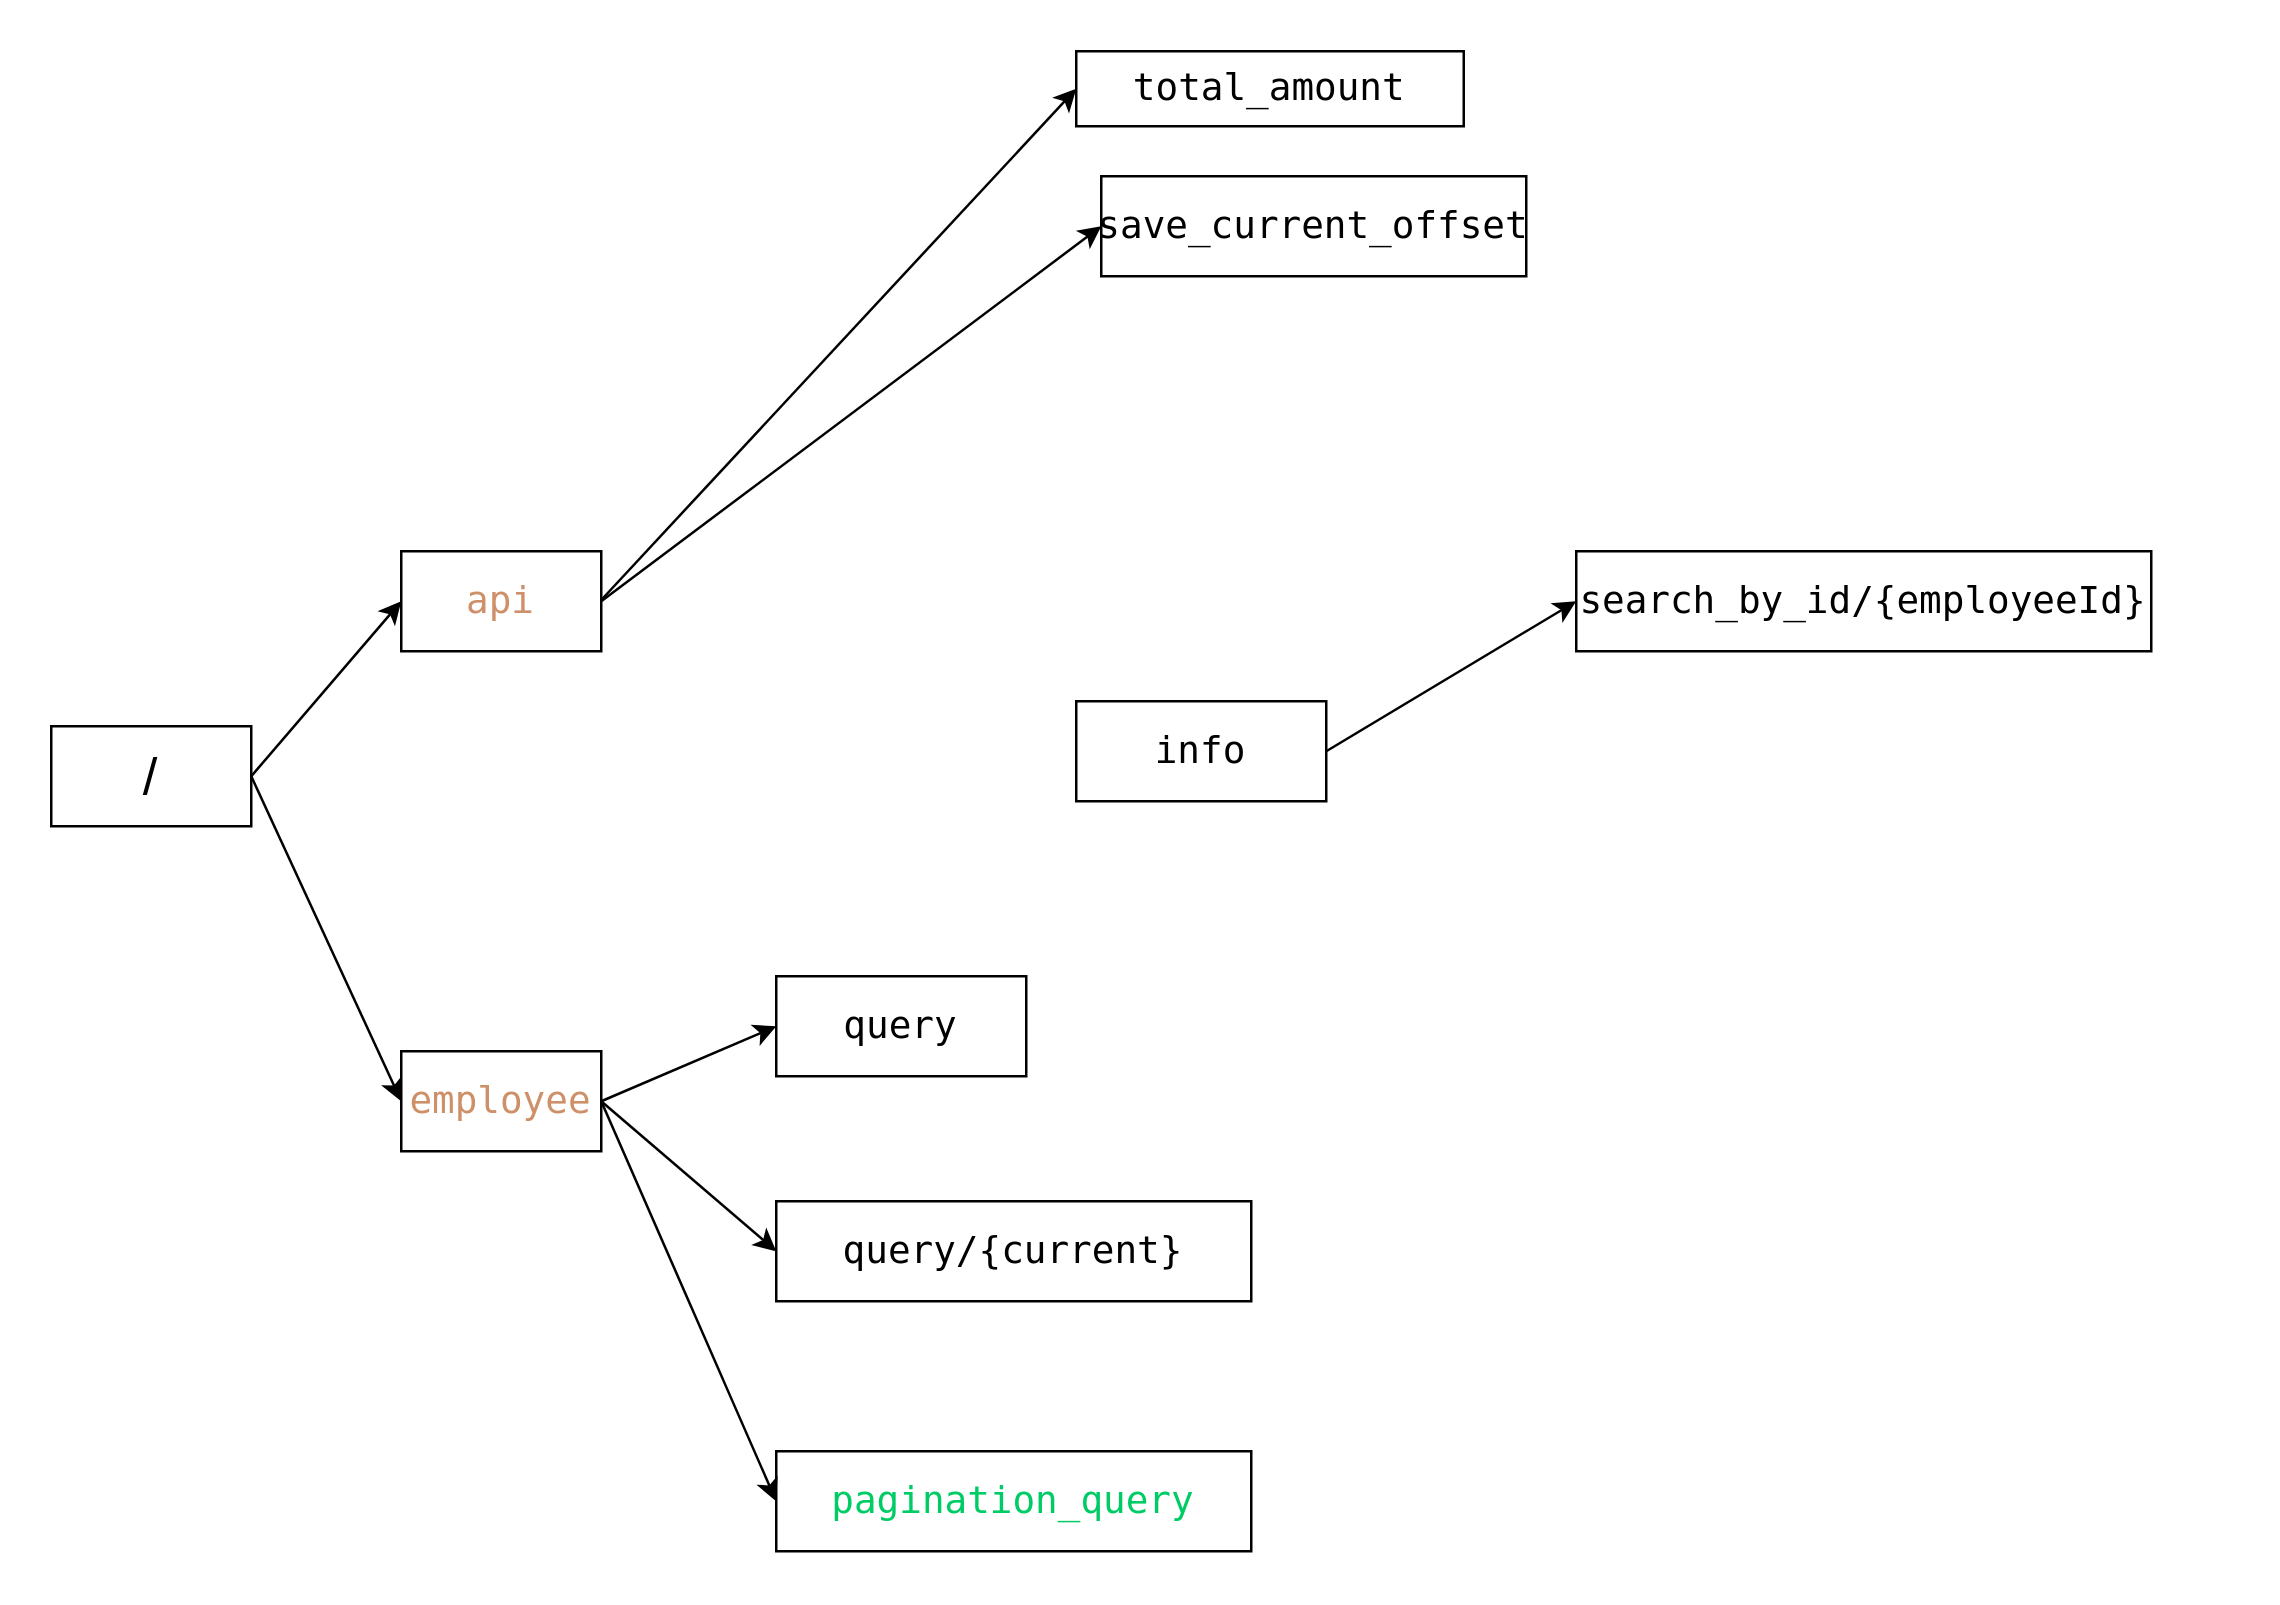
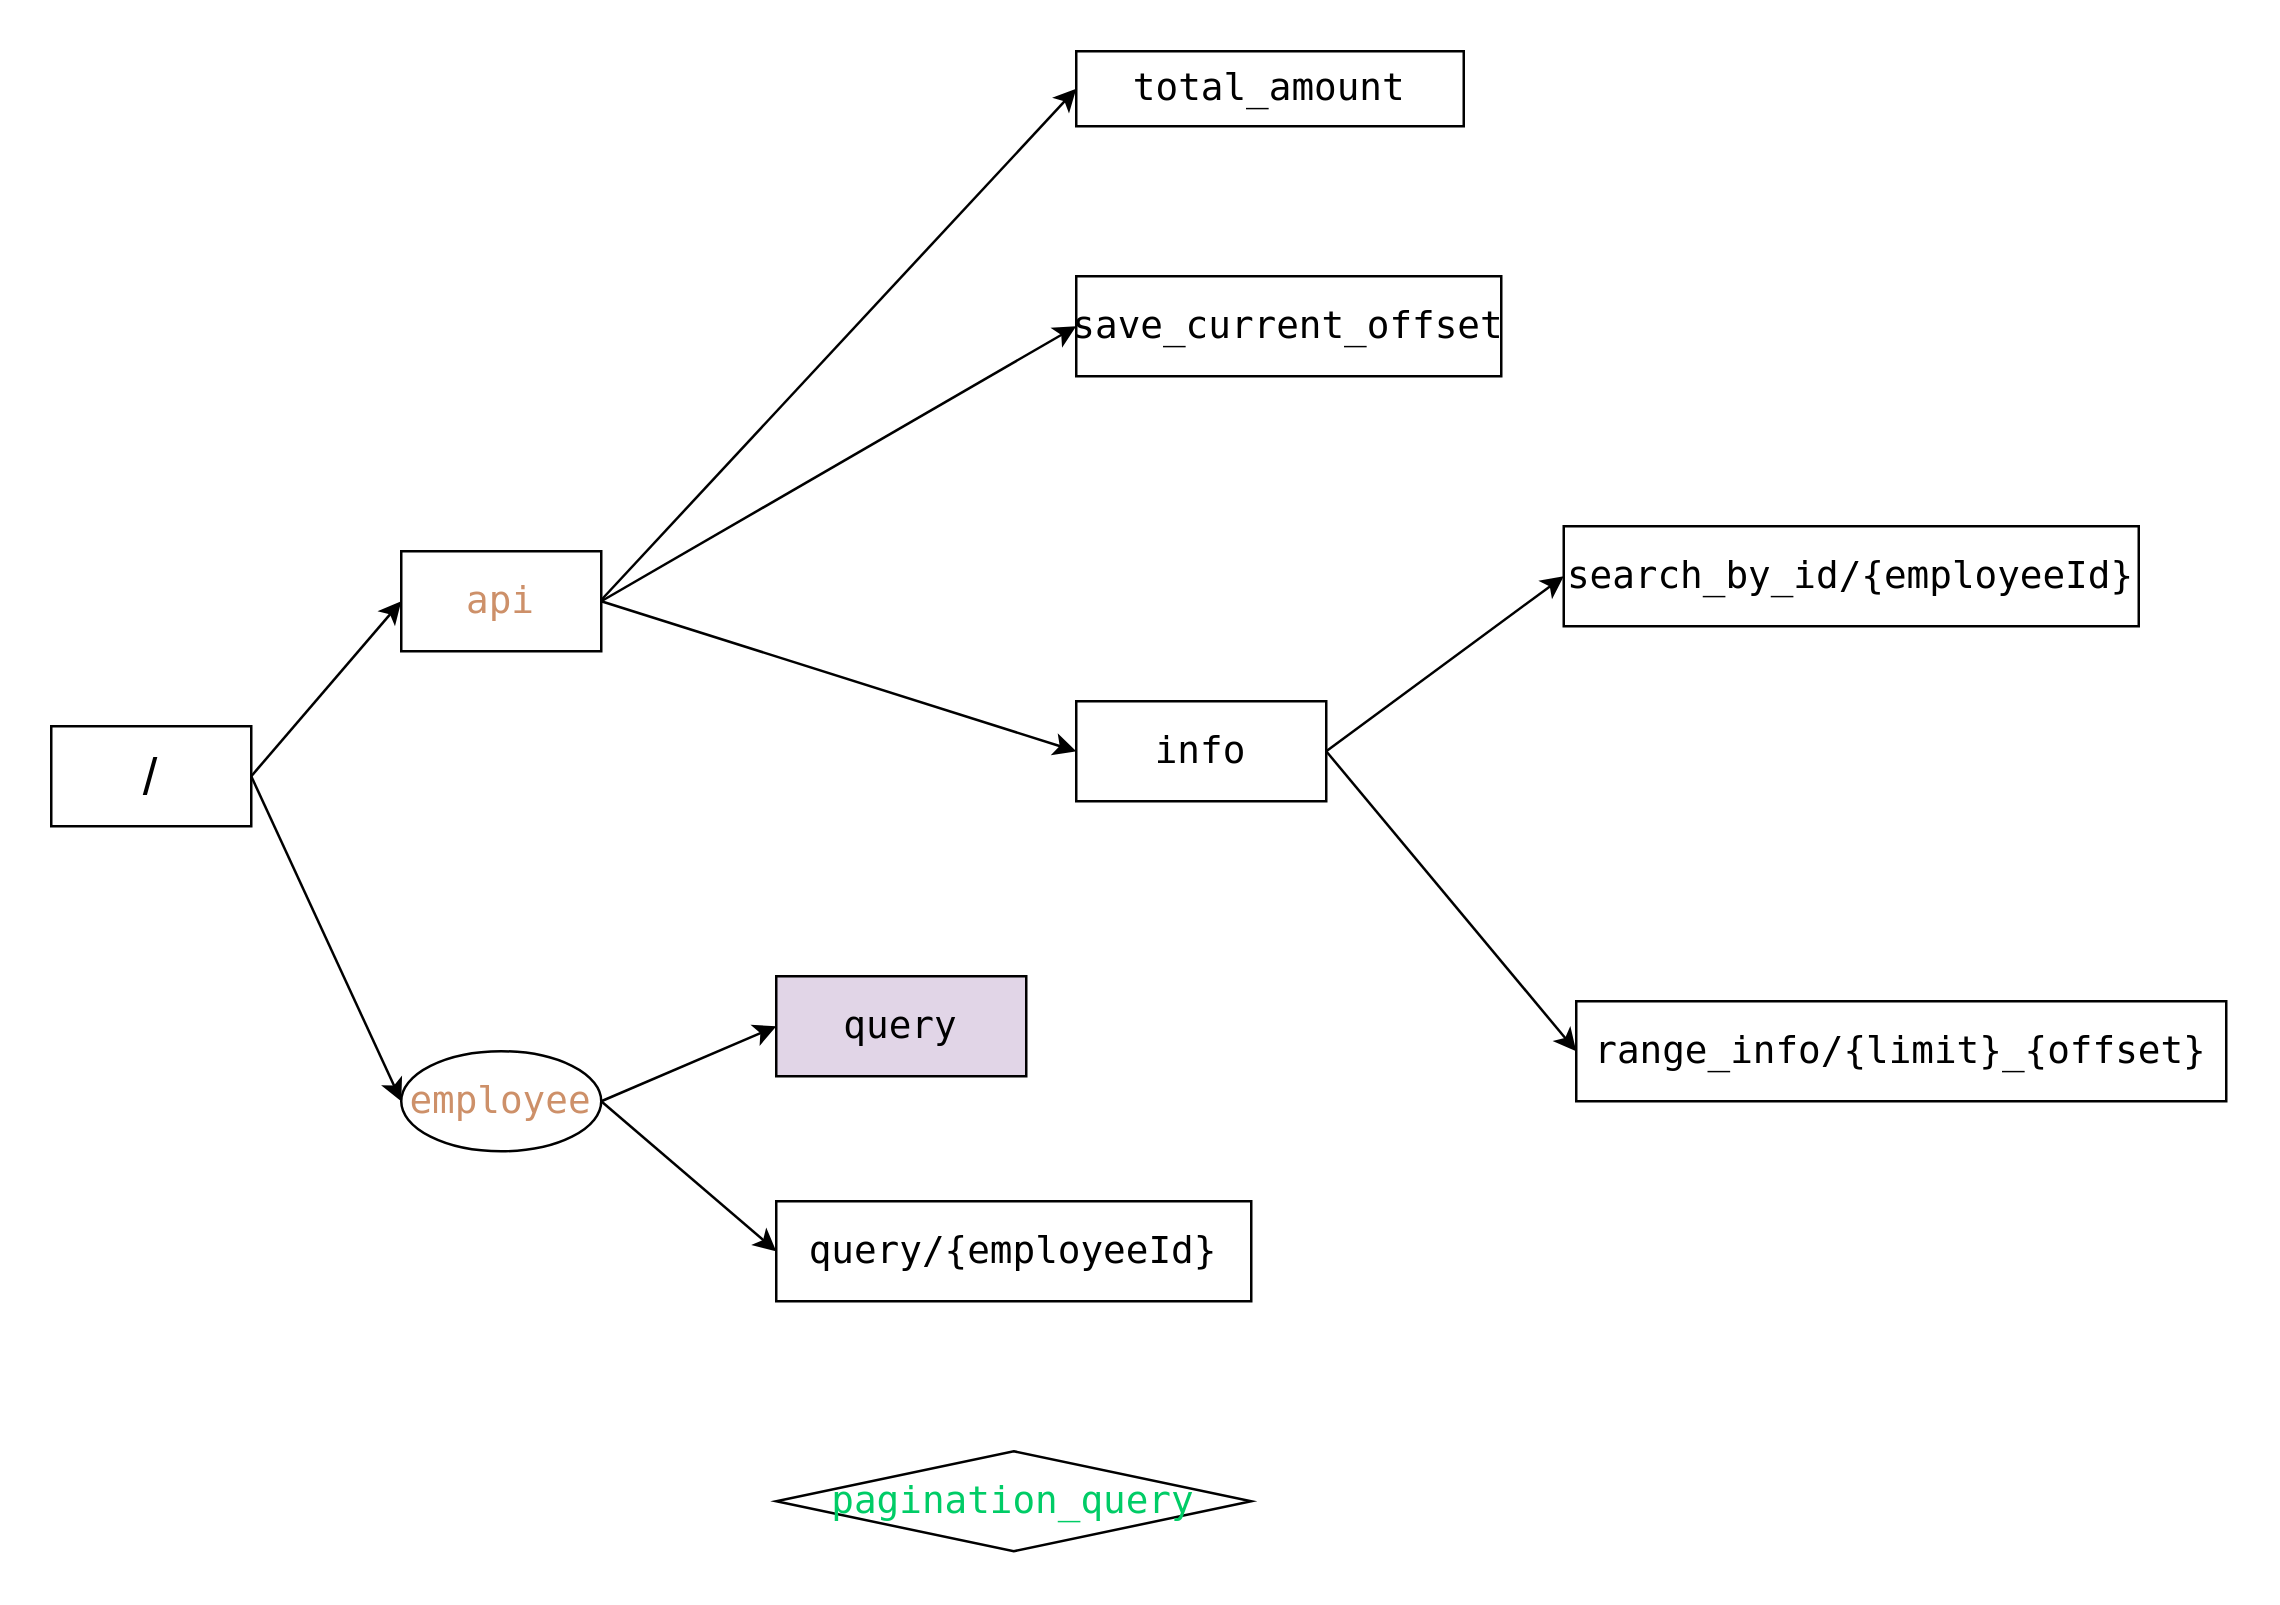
node "save_current_offset": moved (1314, 226) -> (1289, 326)
node "search_by_id/{employeeId}": moved (1864, 601) -> (1851, 576)
edge "api" -> "info": added
edge "info" -> "range_info/{limit}_{offset}": added
node "query": fillcolor #ffffff -> #e1d5e7
node "range_info/{limit}_{offset}": added
node "employee": shape rectangle -> ellipse
node "query/{current}": label "query/{current}" -> "query/{employeeId}"
edge "employee" -> "pagination_query": removed
node "pagination_query": shape rectangle -> diamond
